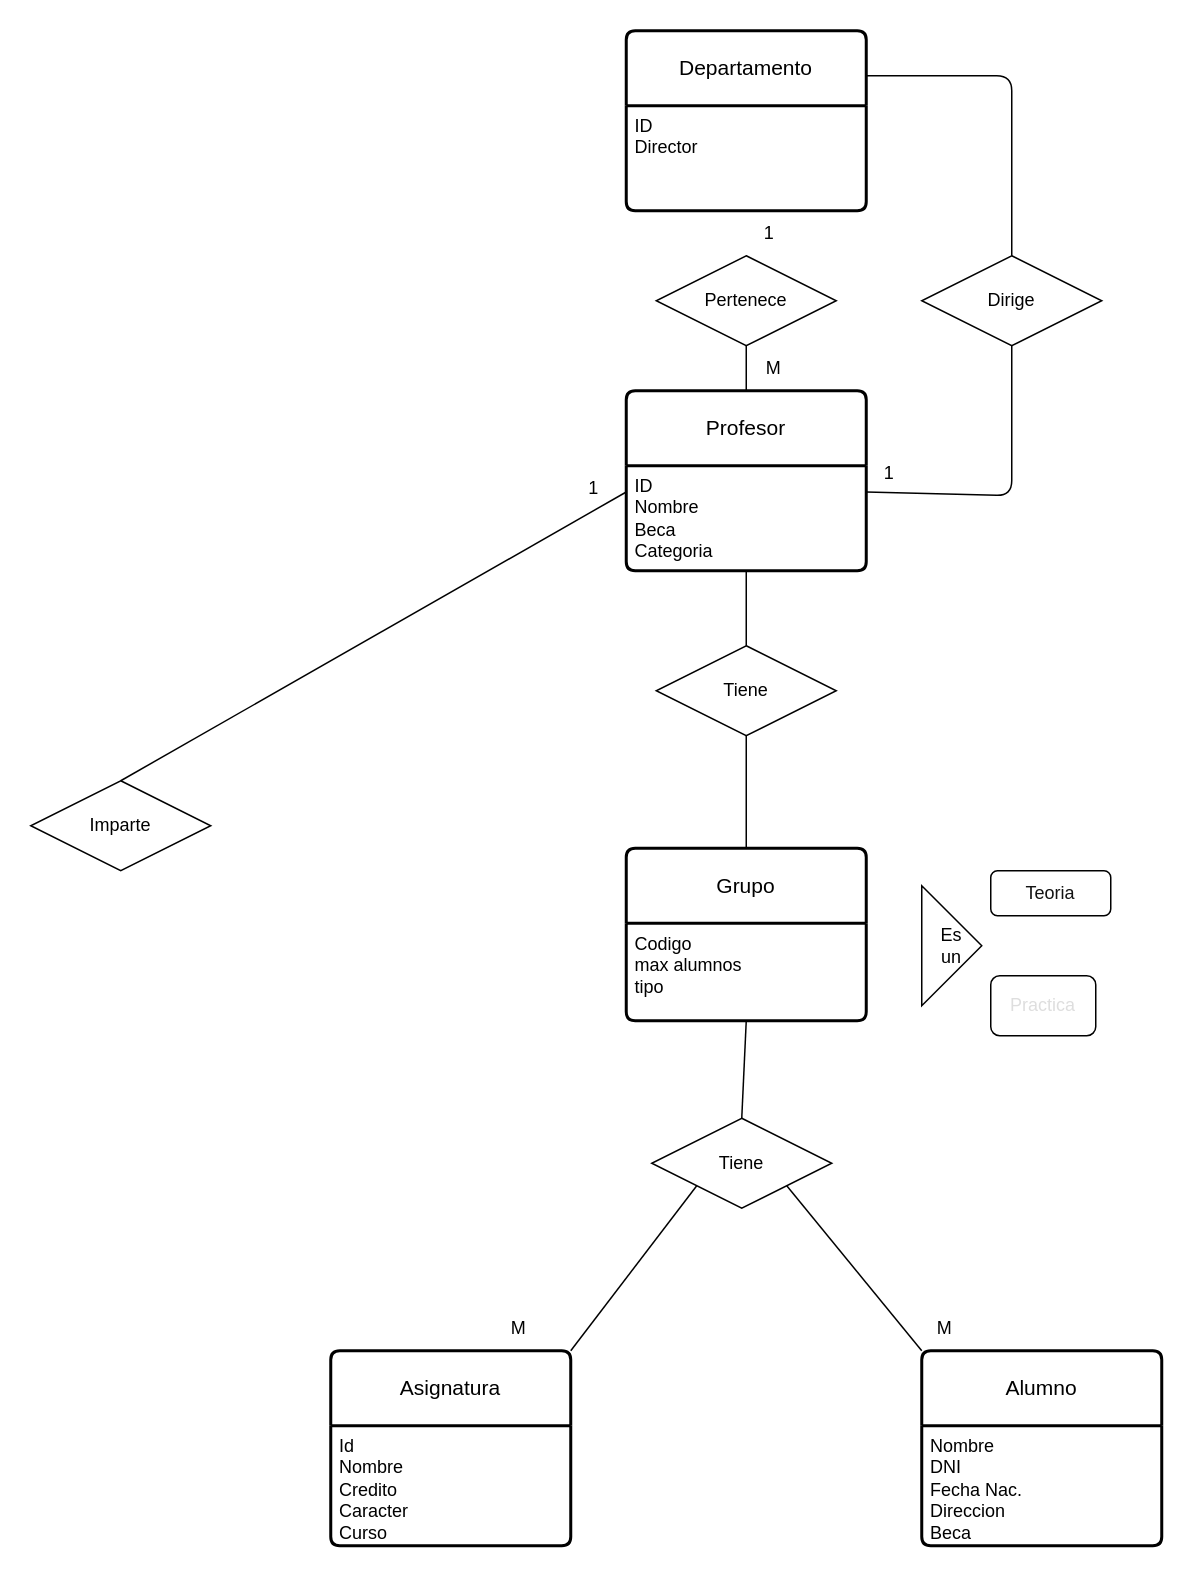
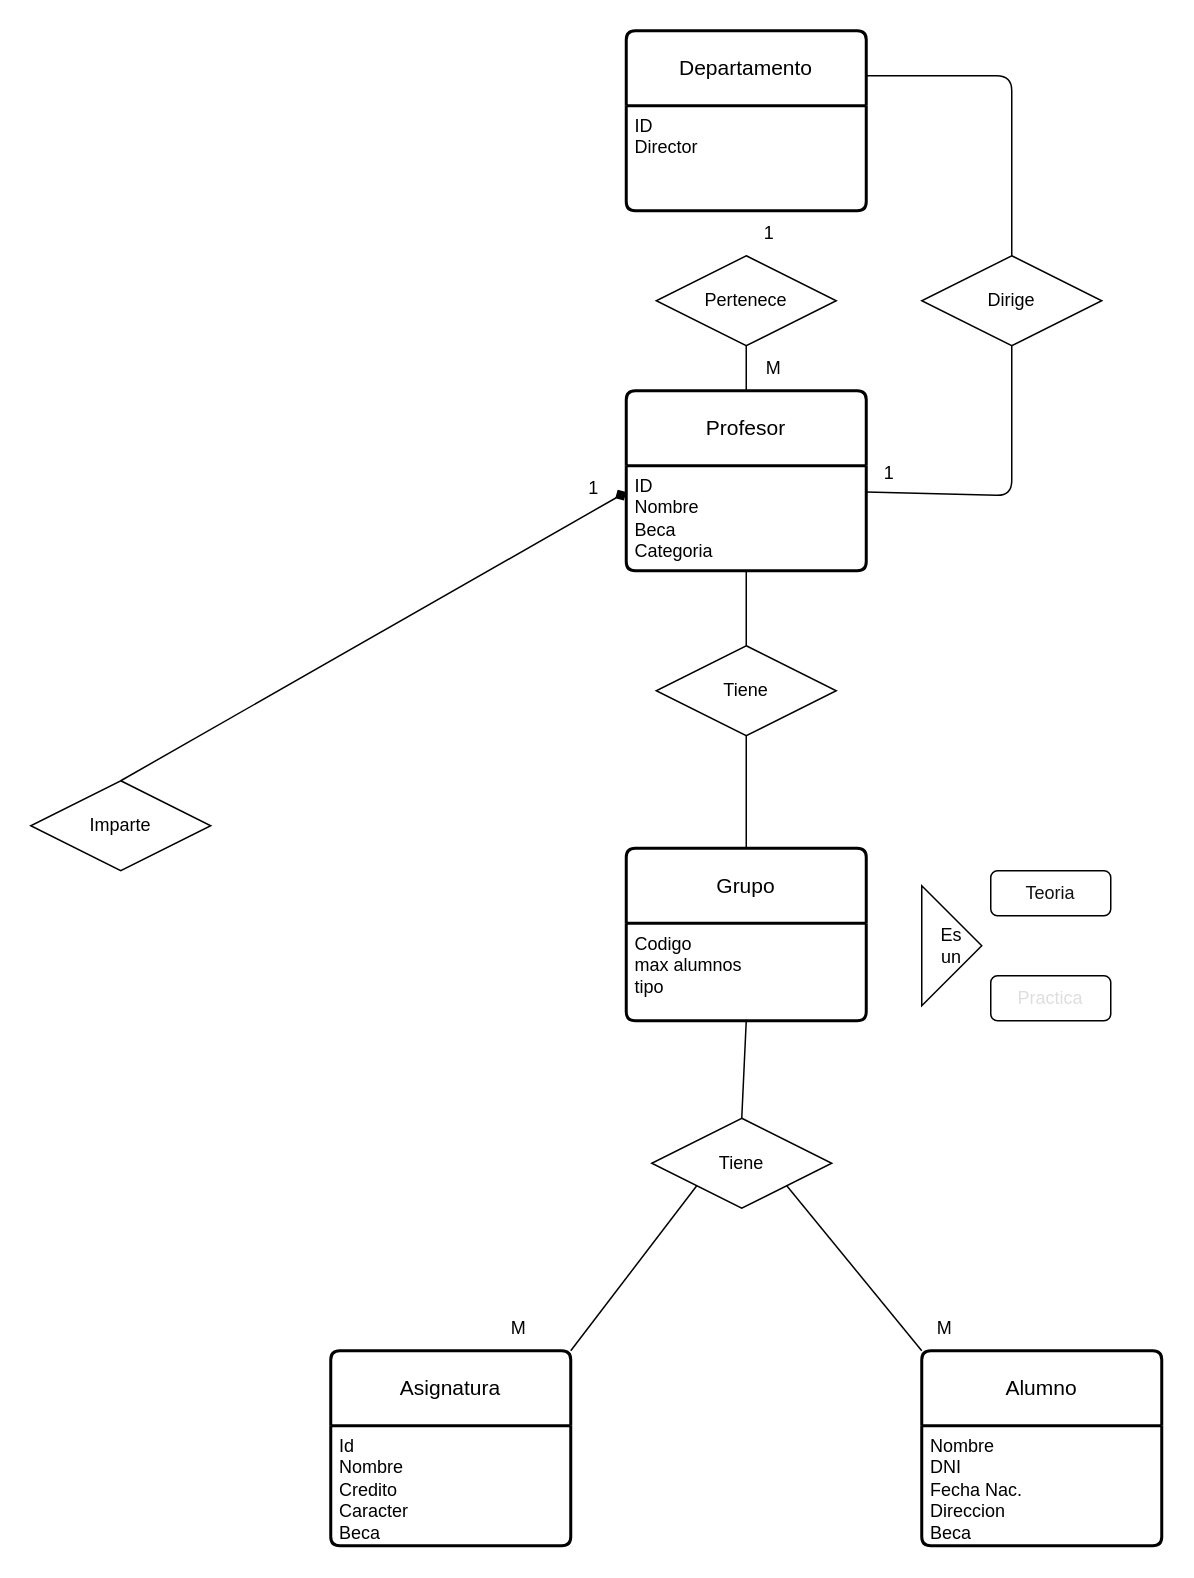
edge "ID Nombre Beca Categoria" -- "Imparte": arrowhead none -> diamond
node "Practica": size 105x60 -> 120x45
node "Id Nombre Credito Caracter Curso": label "Id Nombre Credito Caracter Curso" -> "Id Nombre Credito Caracter Beca"
